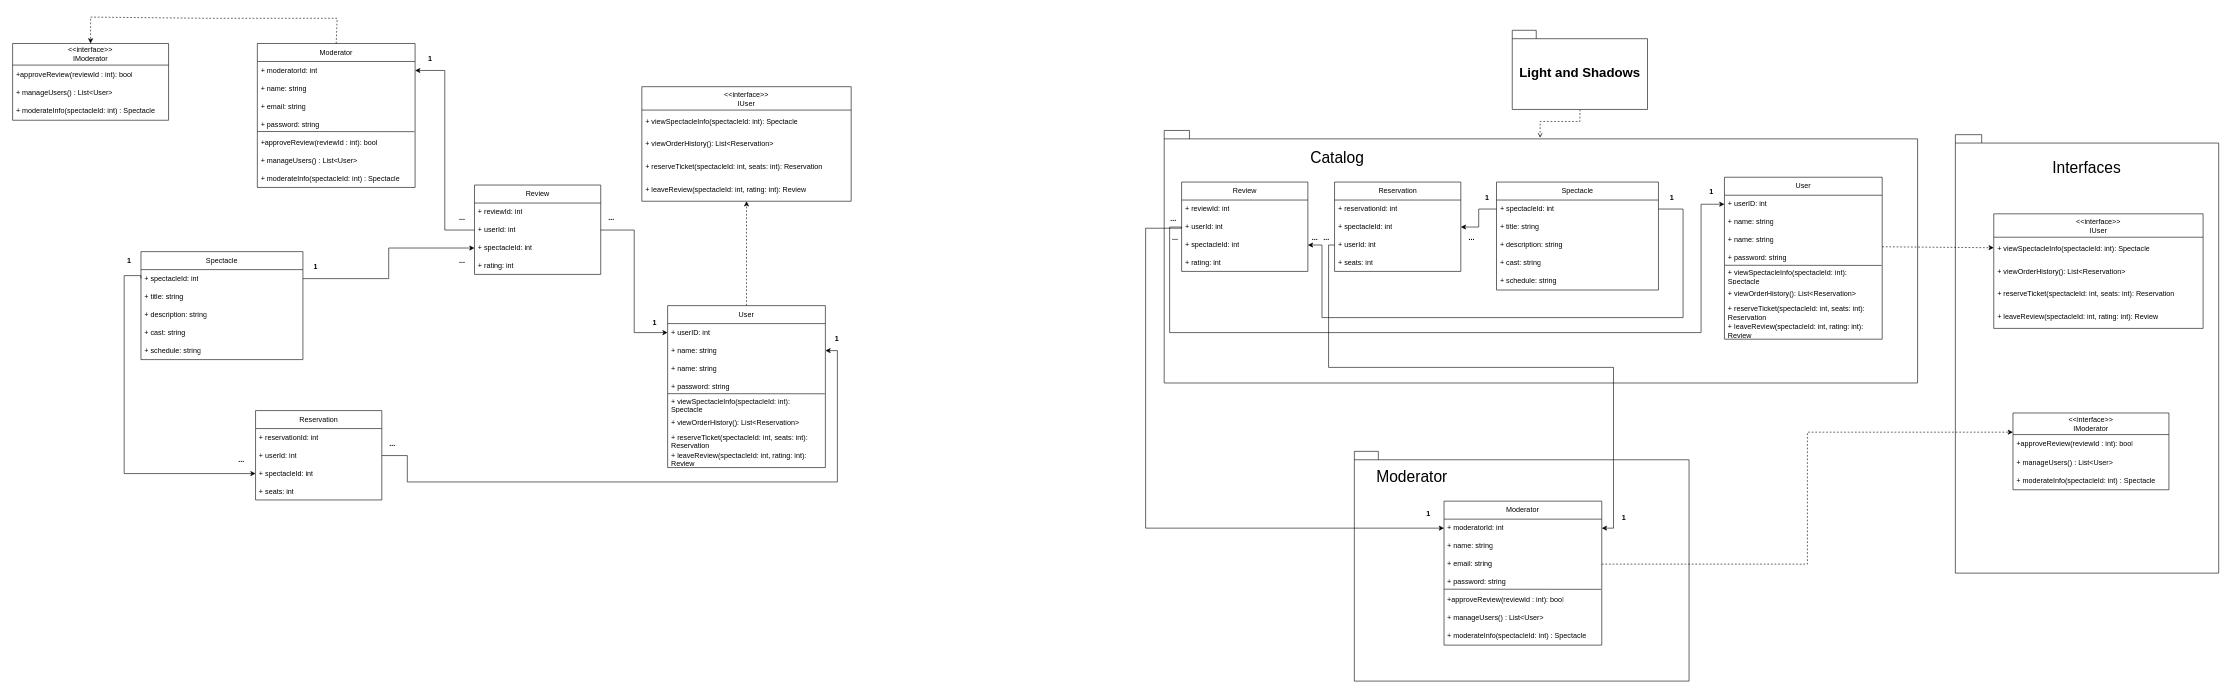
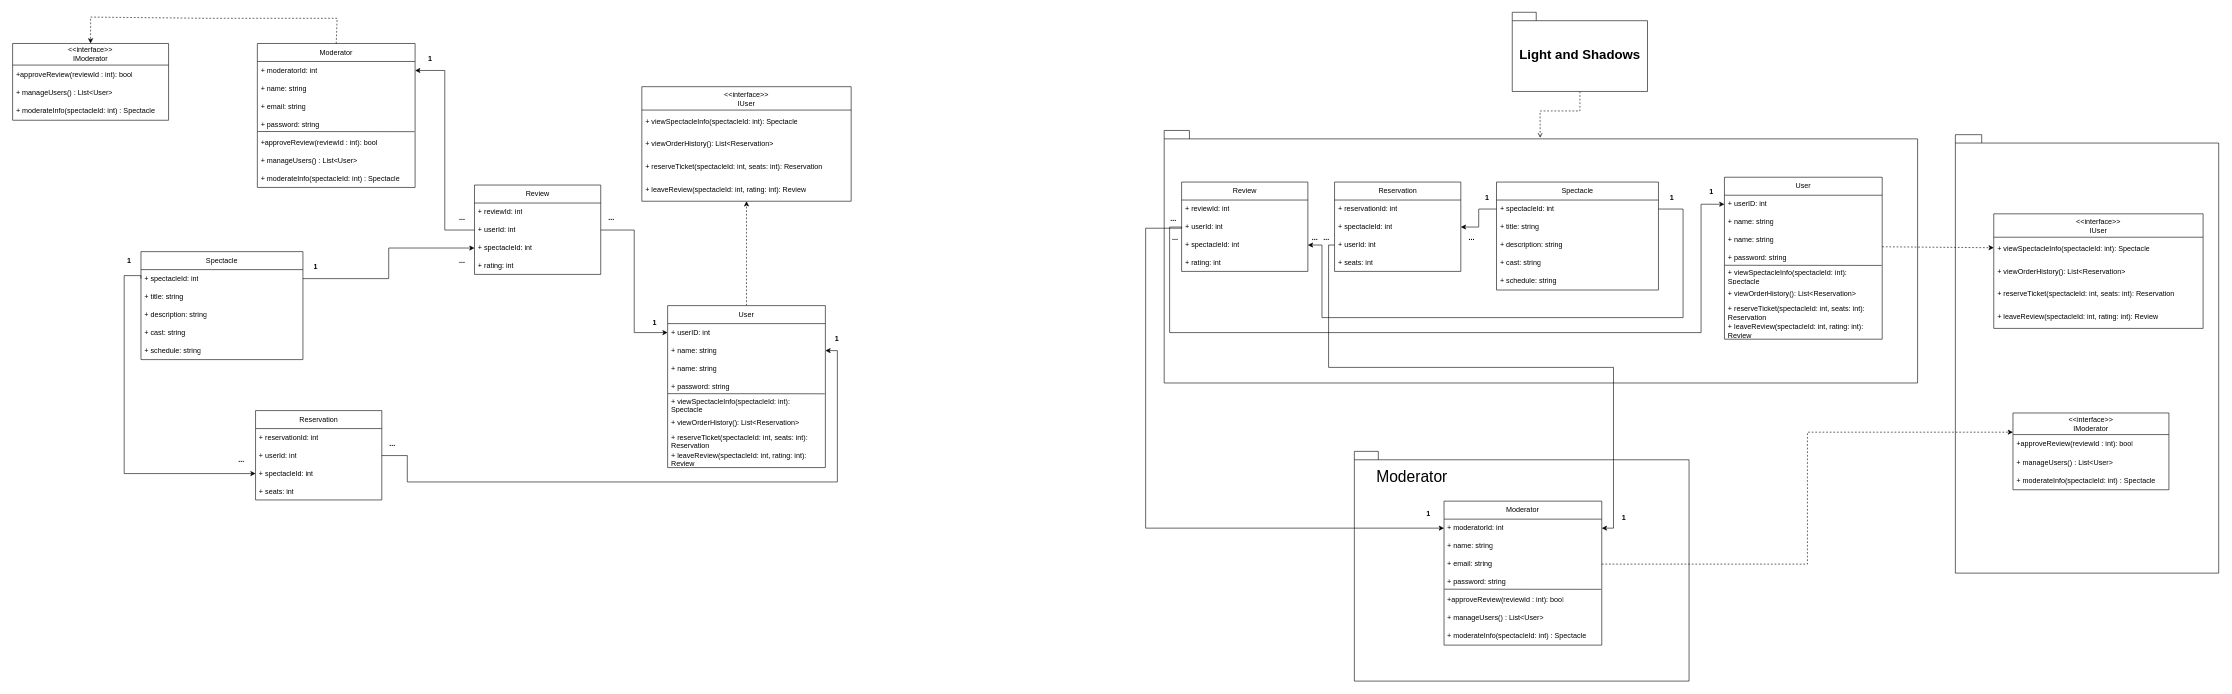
node "Light and Shadows": moved (1580, 70) -> (1580, 52)
node "Catalog": removed
node "Interfaces": removed
